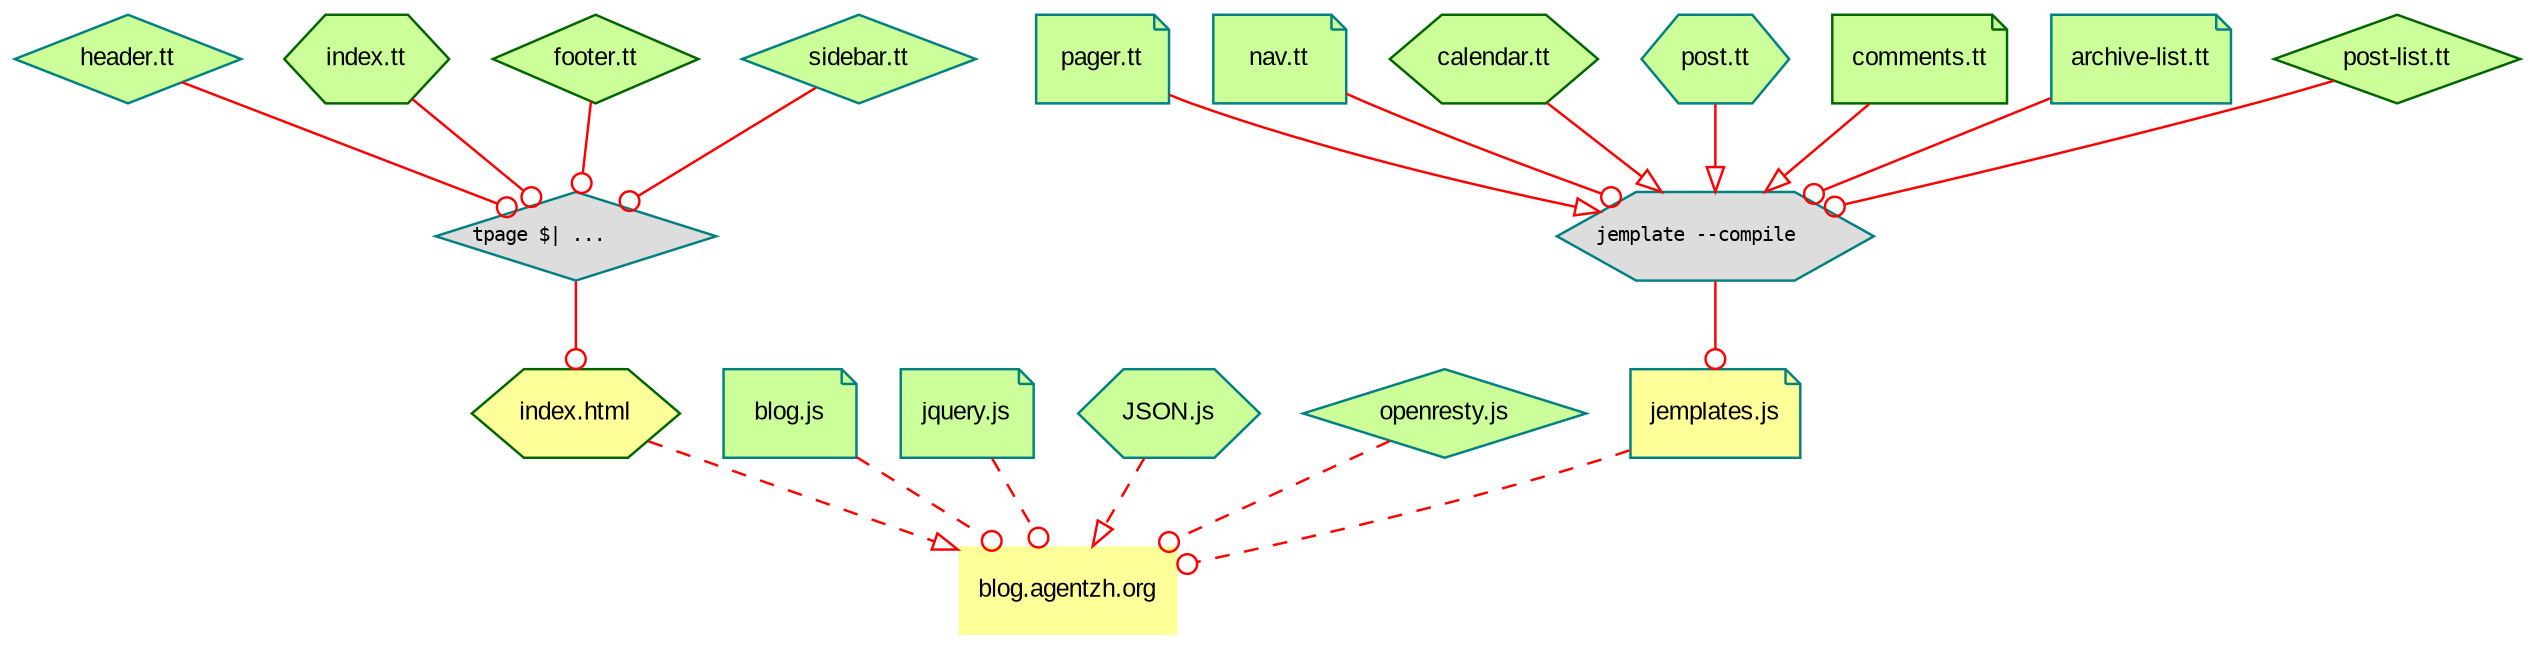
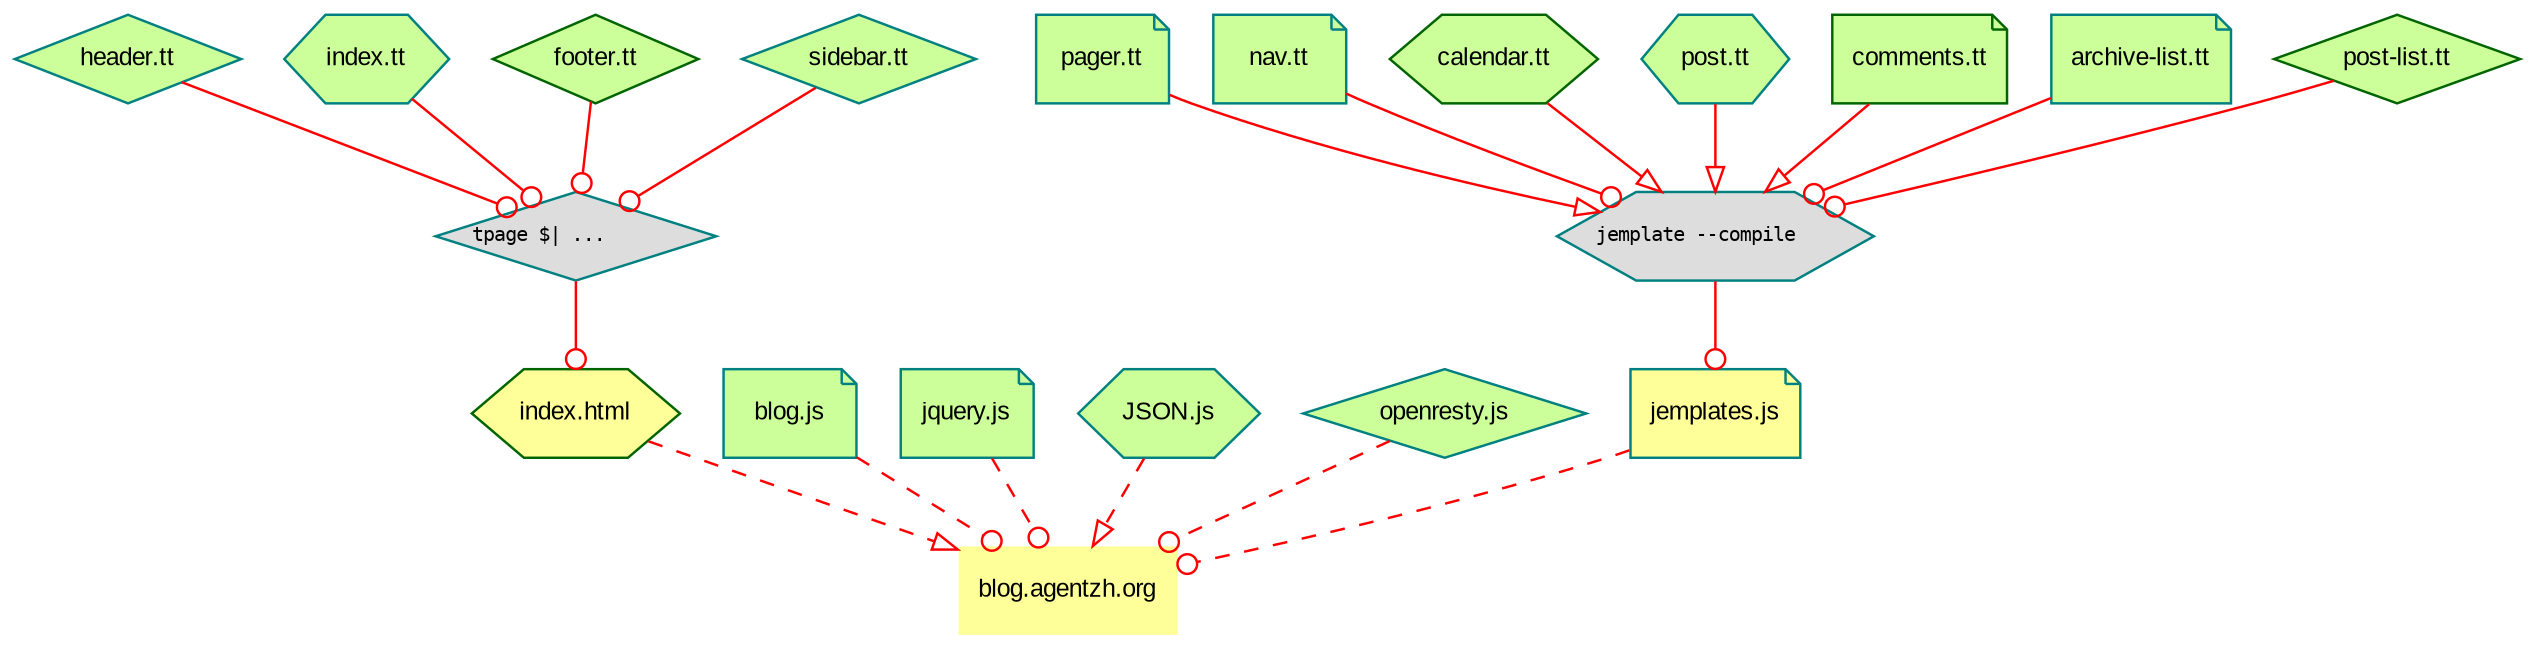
node "index.tt": color darkgreen -> teal
